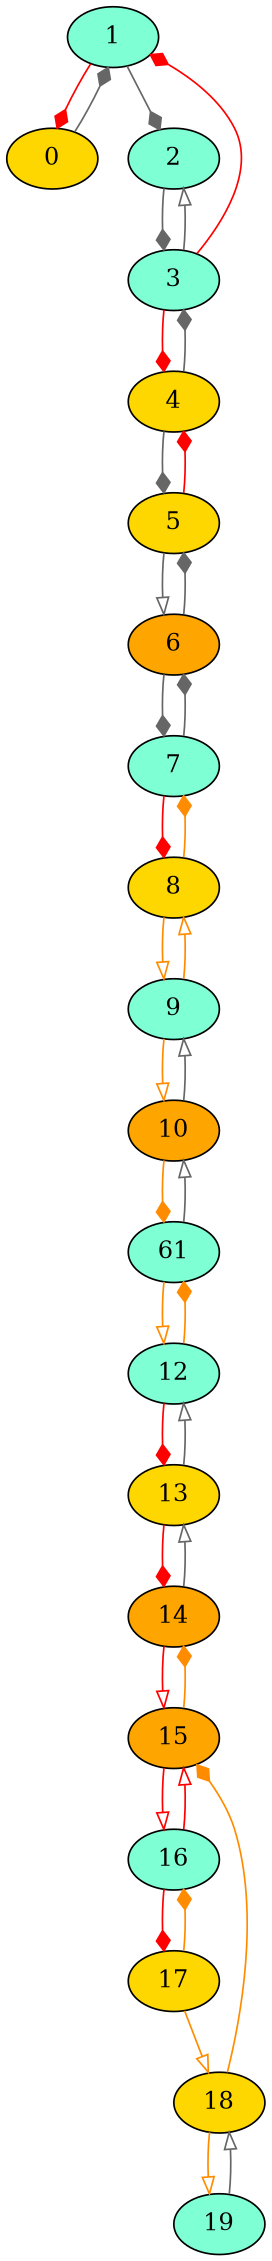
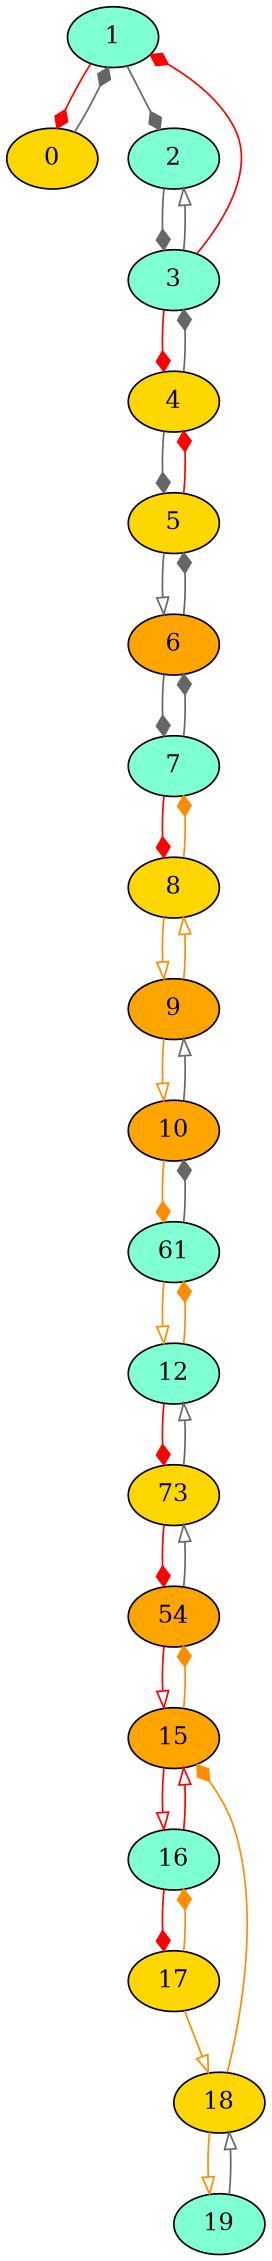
node "9": fillcolor aquamarine -> orange
edge "61" -> "10": arrowhead onormal -> diamond
node "13": label "13" -> "73"
node "14": label "14" -> "54"
